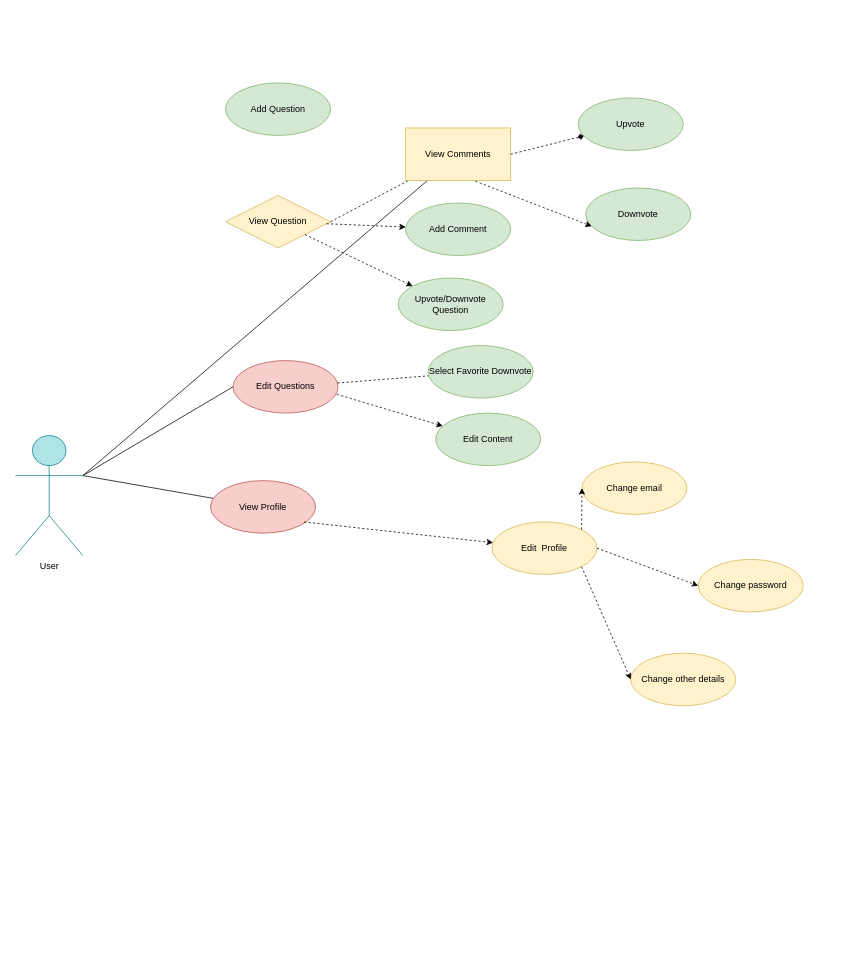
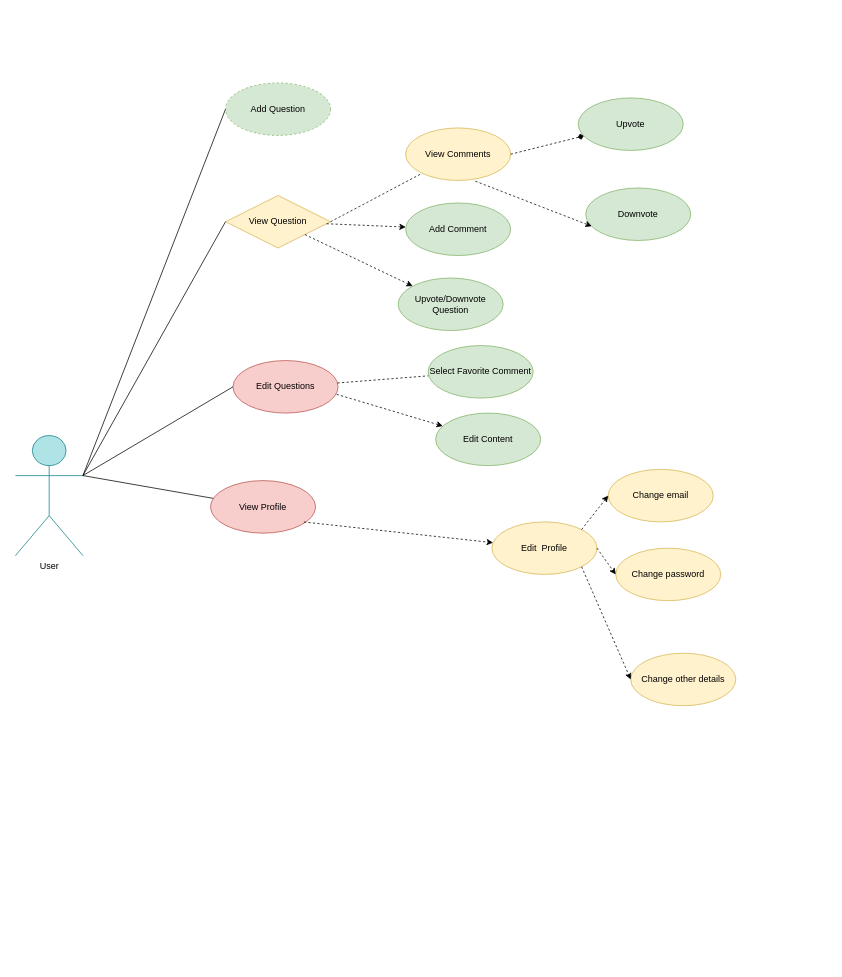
node "Add Question": style solid -> dashed
node "View Comments": shape rectangle -> ellipse
edge "Add Question" -- "User": added
edge "View Comments" -- "User": now "View Question" -- "User"
node "Select Favorite Downvote": label "Select Favorite Downvote" -> "Select Favorite Comment"
node "Change email": moved (634, 488) -> (660, 495)
node "Change password": moved (750, 585) -> (668, 574)
